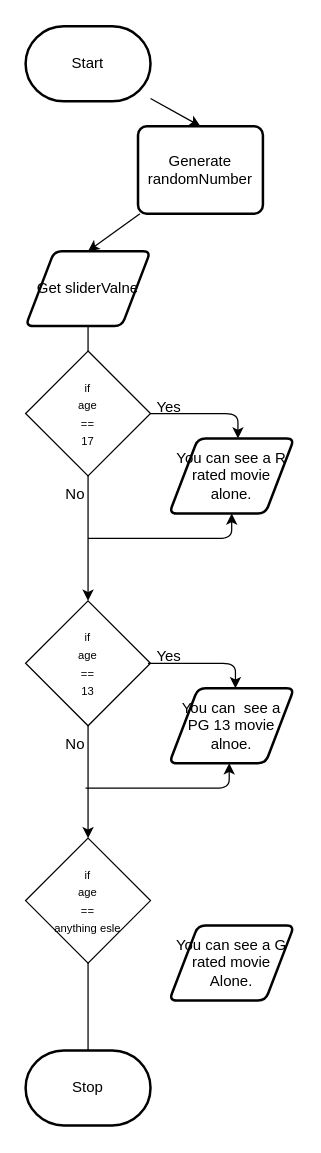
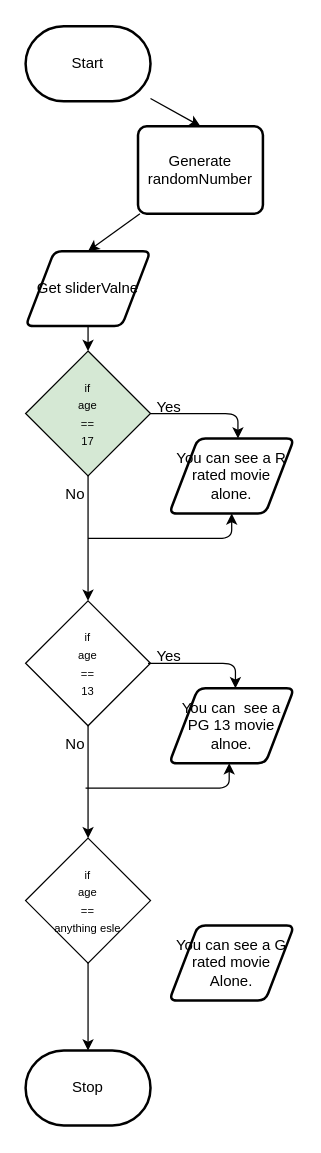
edge "Get sliderValne" -- "if age == 17": arrowhead none -> classic
node "if age == 17": fillcolor #ffffff -> #d5e8d4
edge "if age == anything esle" -- "Stop": arrowhead none -> classic
